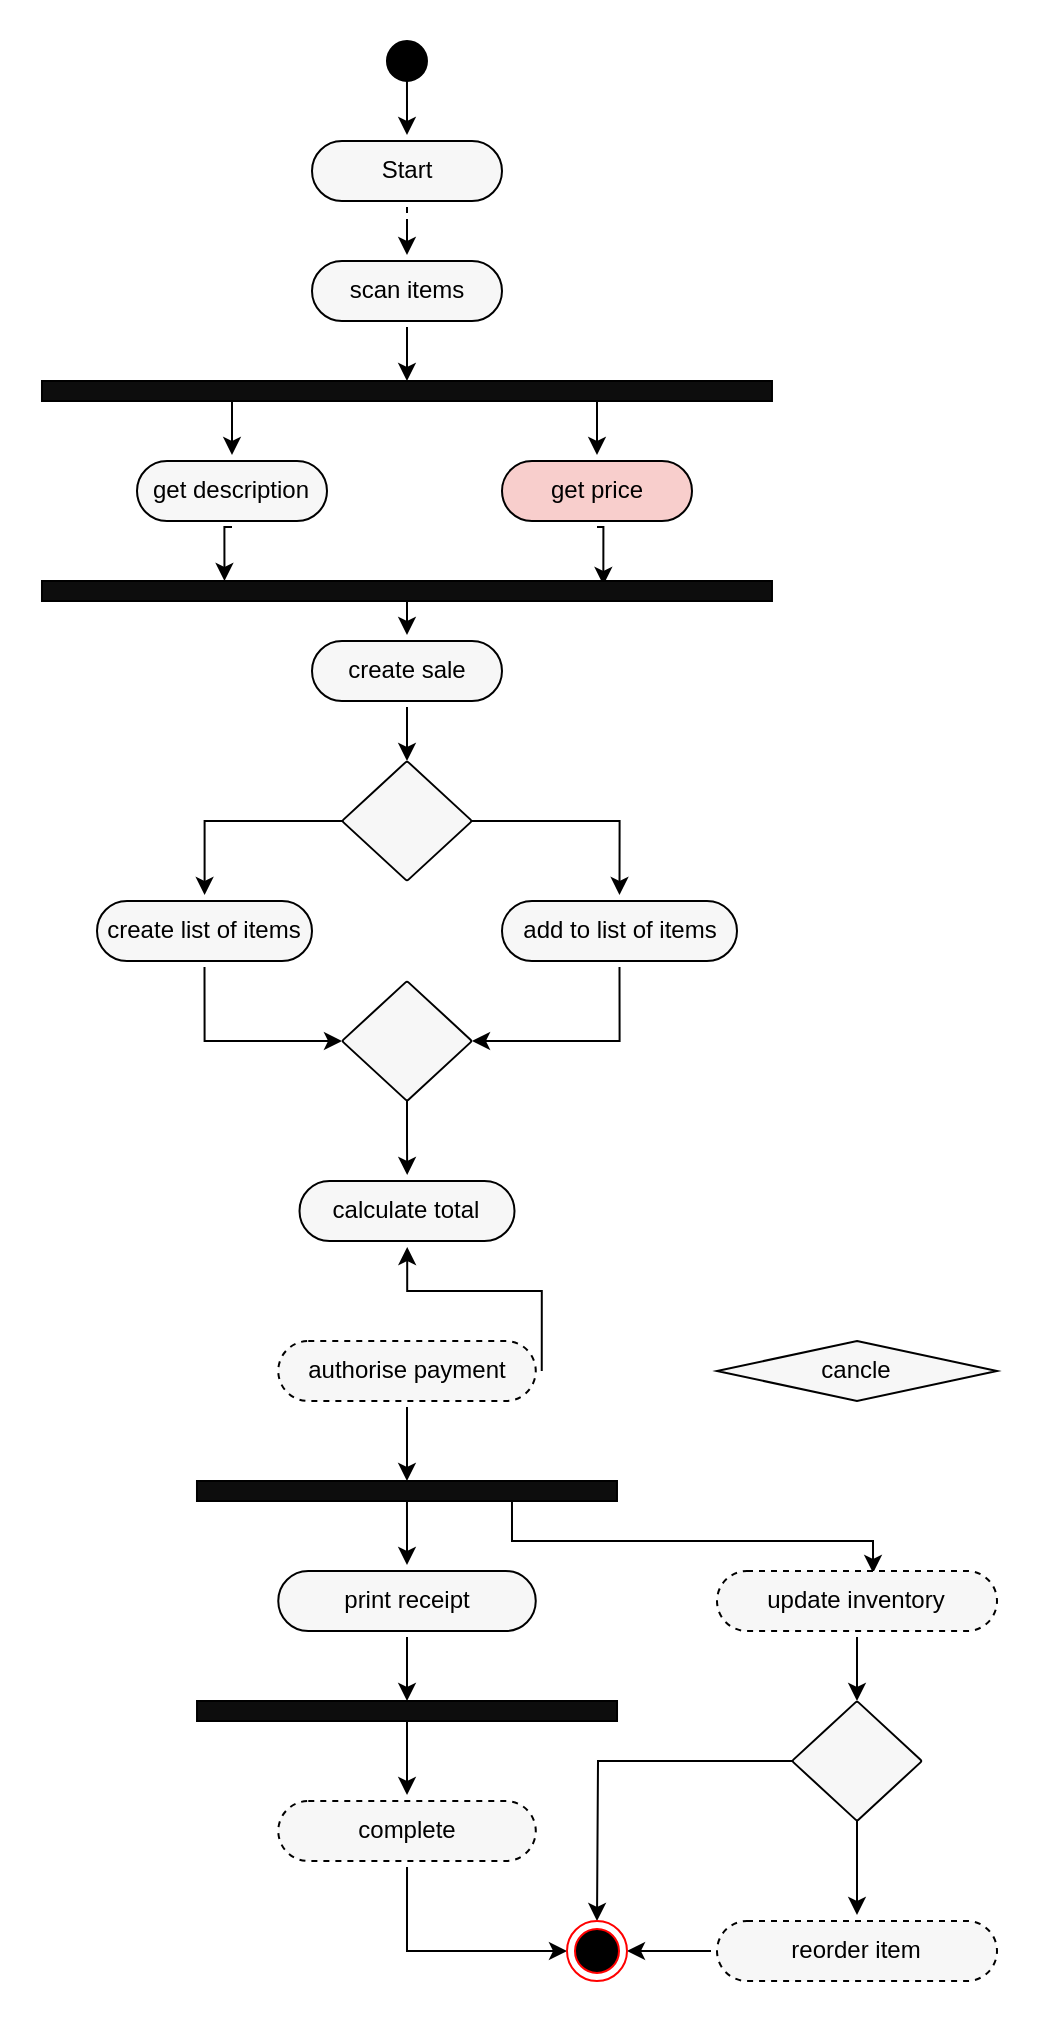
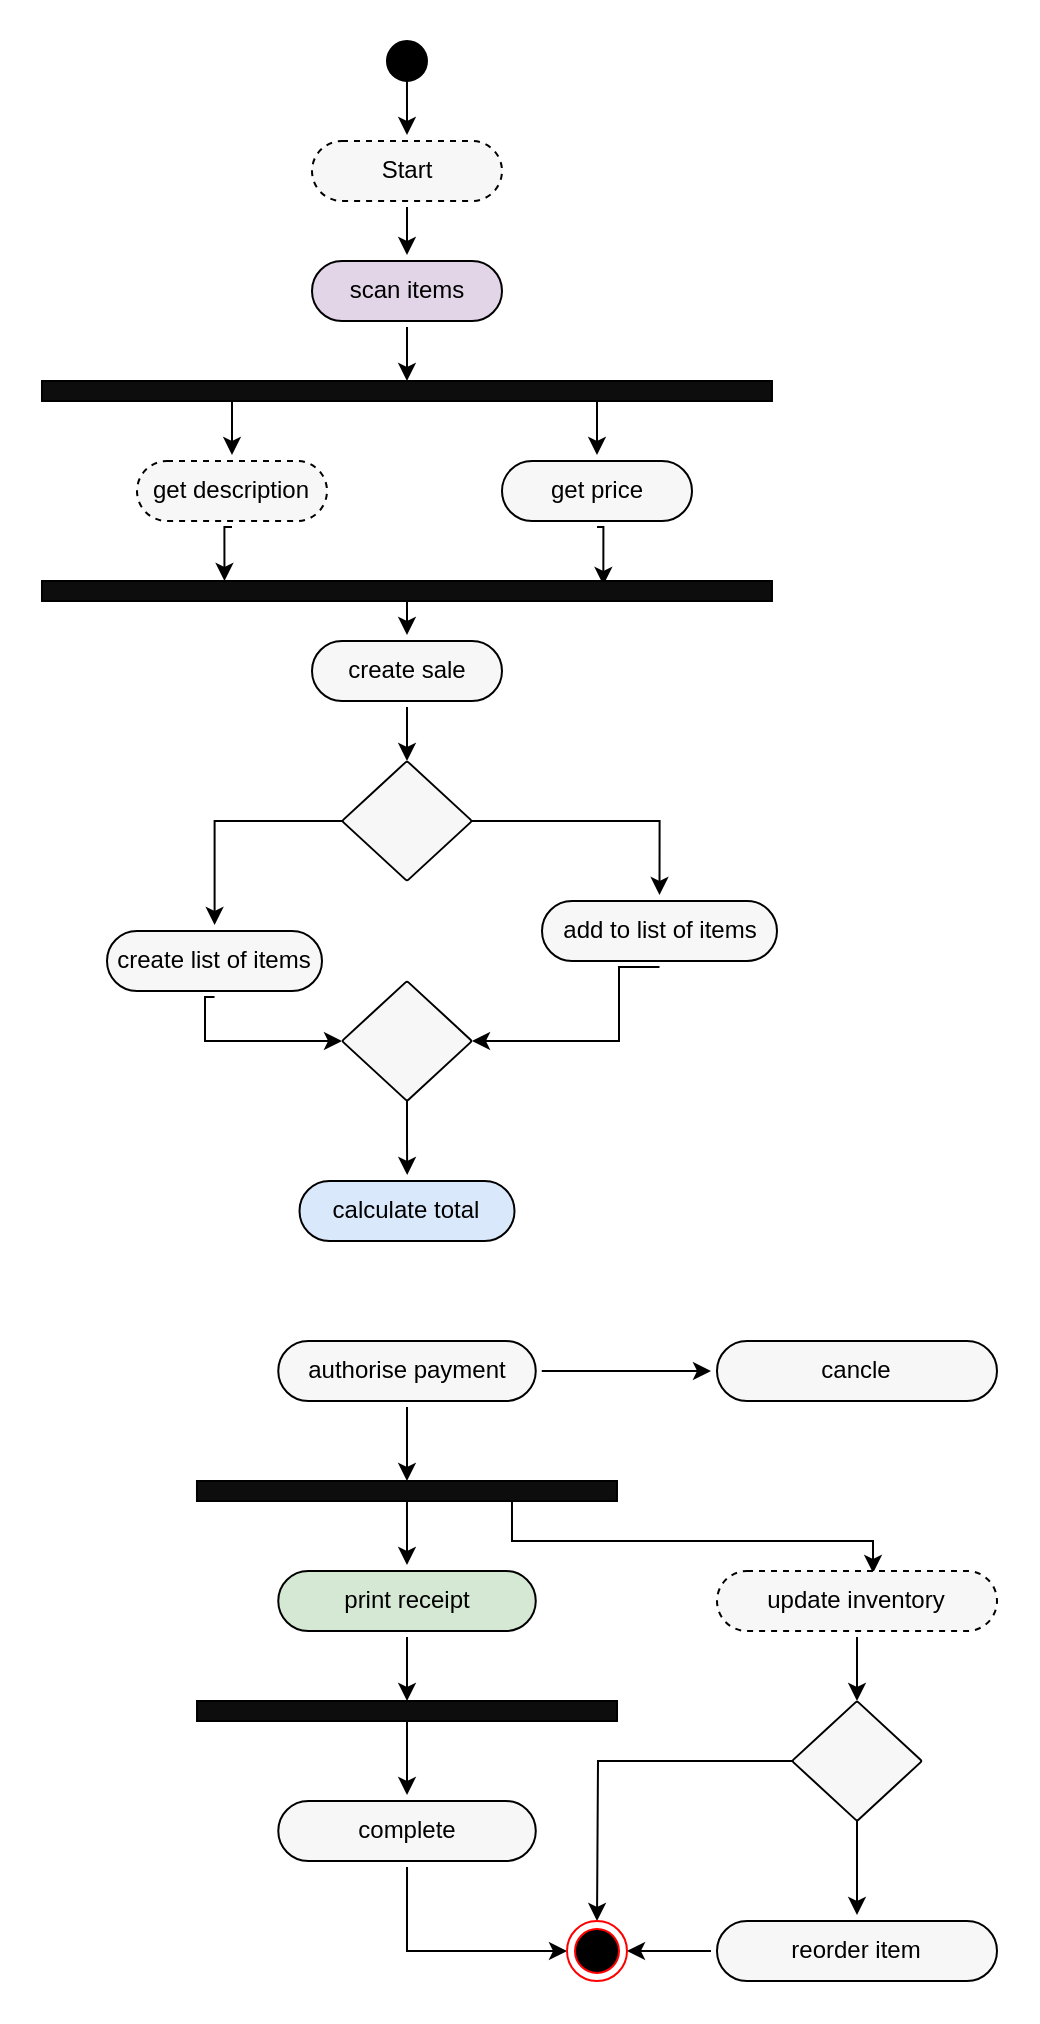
node "Start": style solid -> dashed
edge "Start" -> "scan items": style dashed -> solid
node "scan items": fillcolor #f7f7f7 -> #e1d5e7
node "get description": style solid -> dashed
node "get price": fillcolor #f8cecc -> #f7f7f7
node "create list of items": moved (205, 931) -> (215, 961)
node "add to list of items": moved (620, 931) -> (660, 931)
node "calculate total": fillcolor #f7f7f7 -> #dae8fc
edge "authorise payment" -> "calculate total": now "authorise payment" -> "cancle"
node "authorise payment": style dashed -> solid
node "cancle": shape diamond -> rounded rectangle
node "print receipt": fillcolor #f7f7f7 -> #d5e8d4
node "complete": style dashed -> solid
node "reorder item": style dashed -> solid
